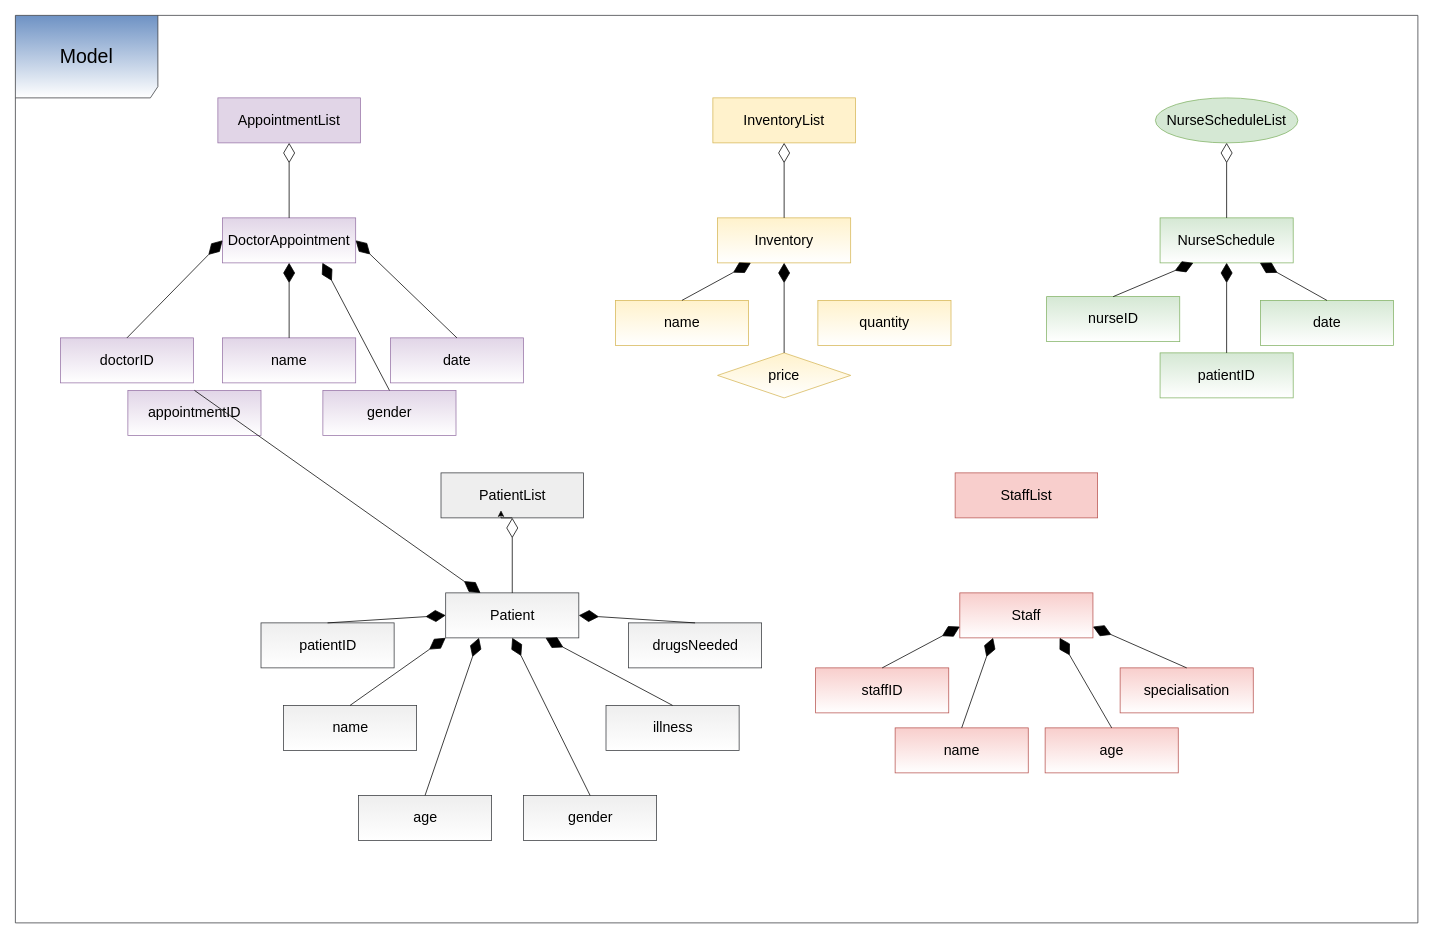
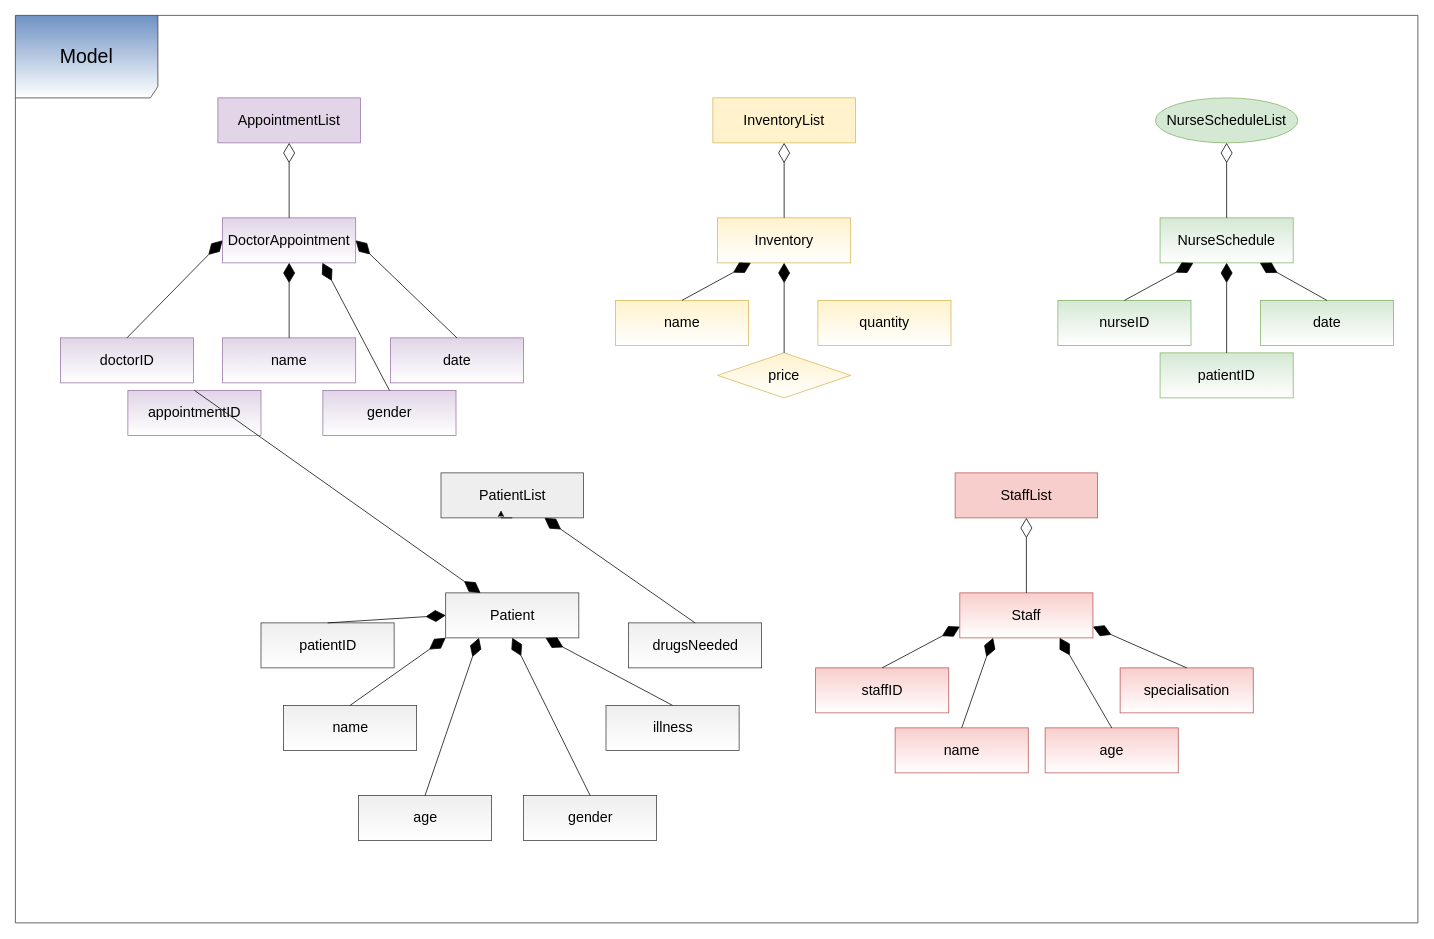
node "nurseID": moved (1113, 319) -> (1124, 323)
edge "Patient" -> "PatientList": removed
edge "Staff" -> "StaffList": added
edge "drugsNeeded" -> "Patient": now "drugsNeeded" -> "PatientList"
